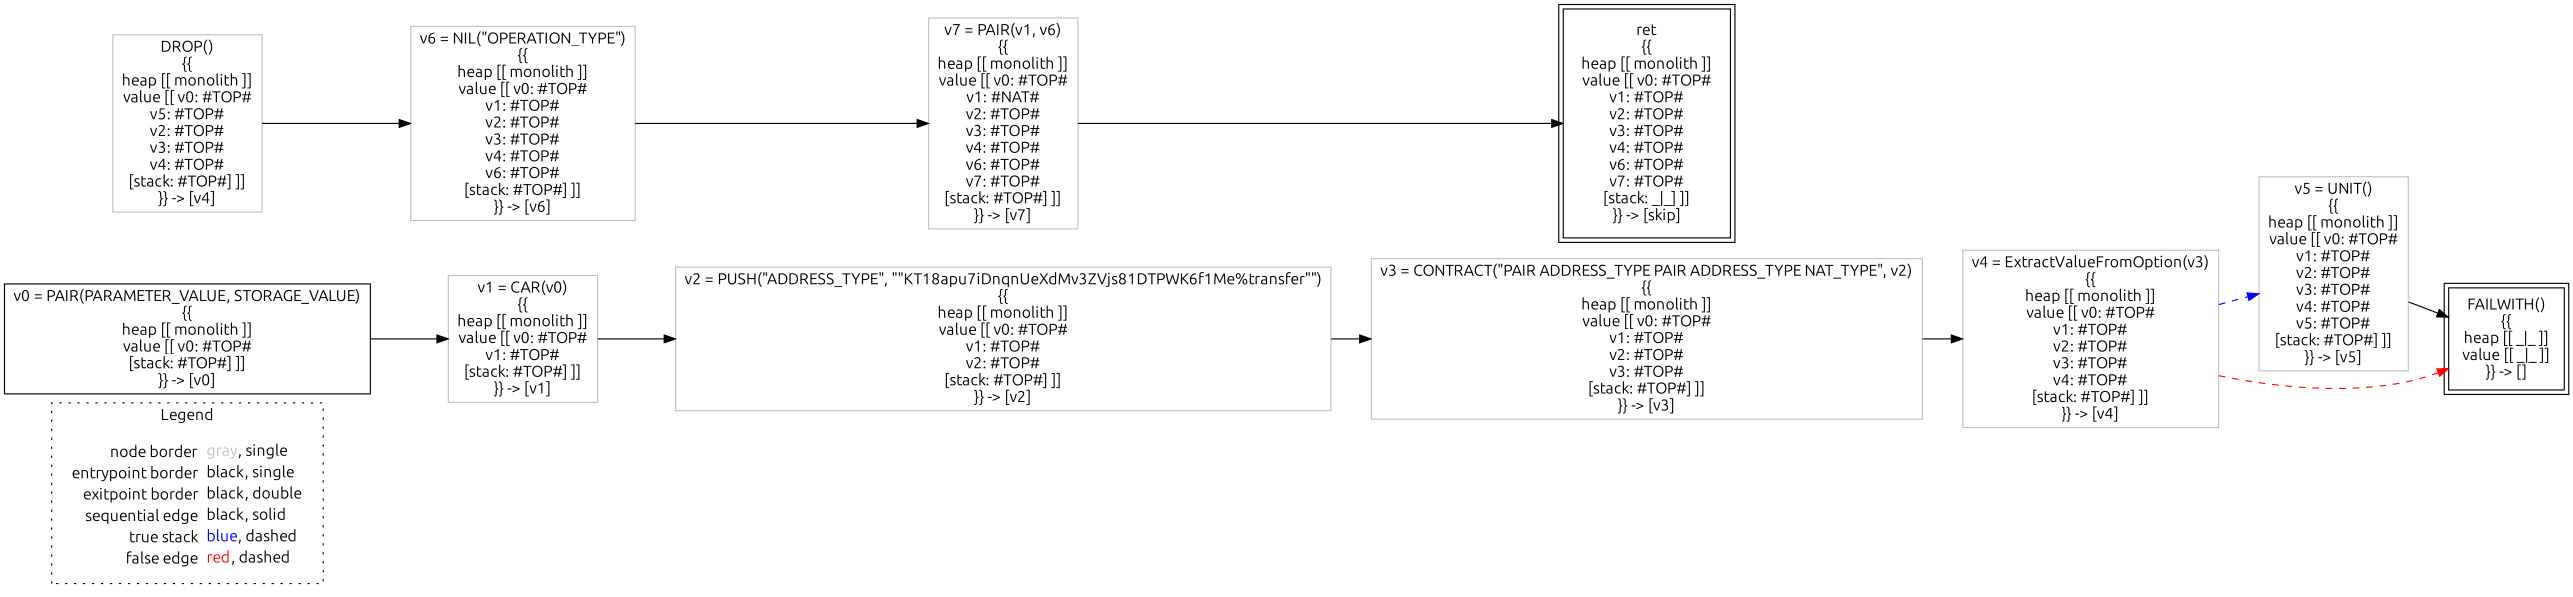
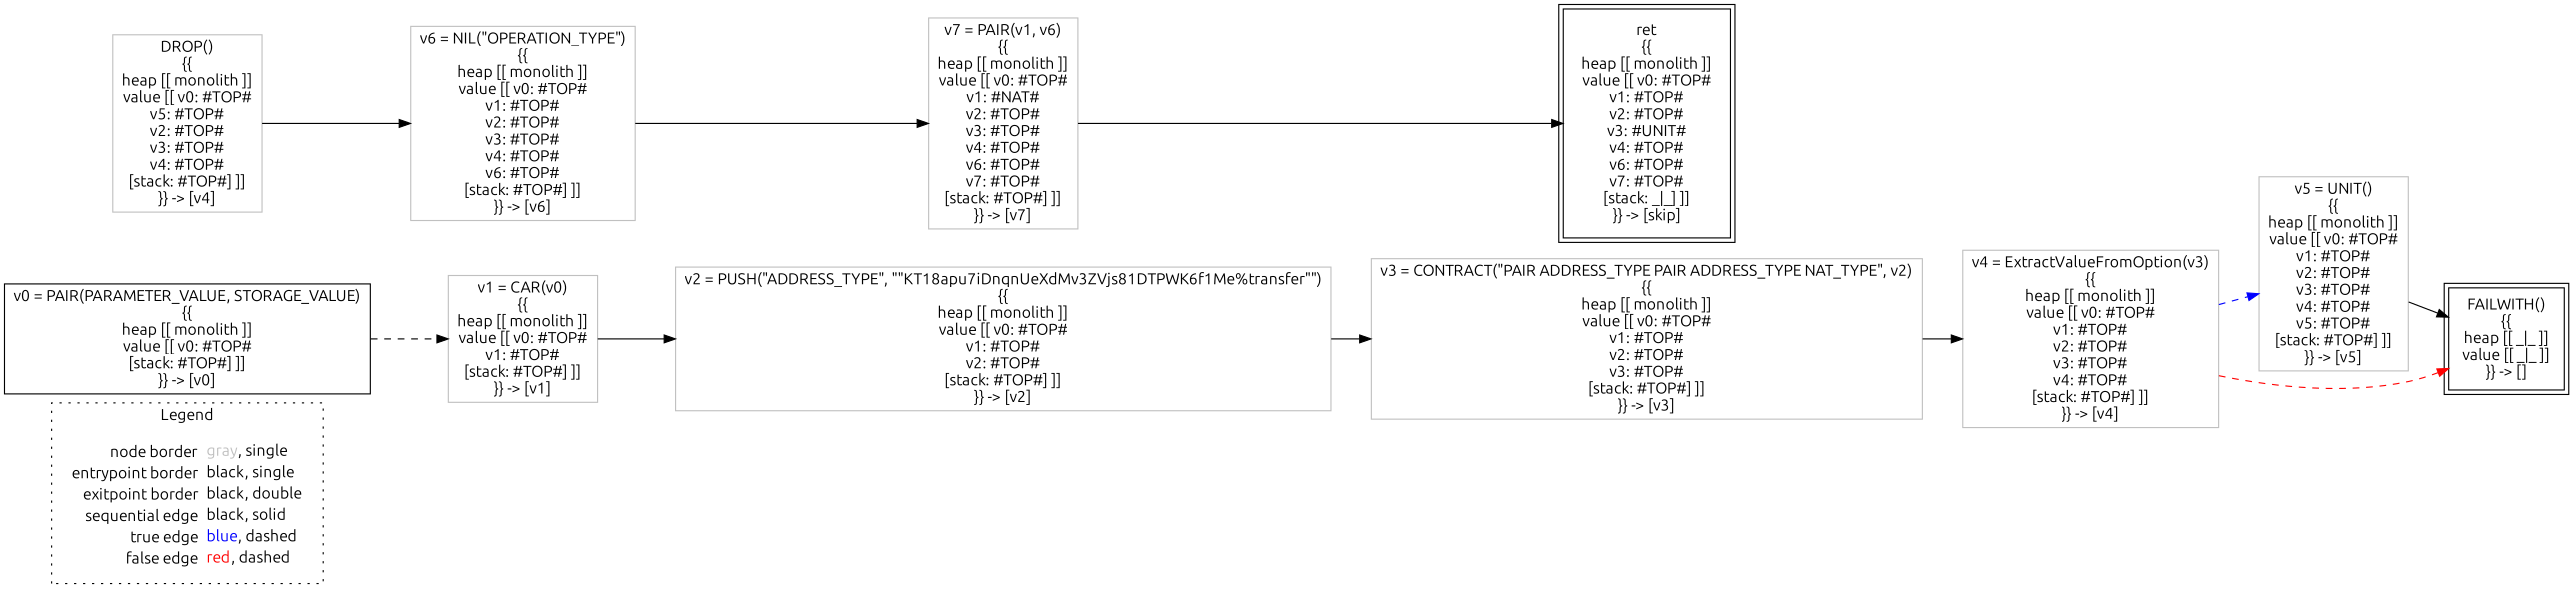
node "ret": text "v3: #TOP#" -> "v3: #UNIT#"
edge "v0 = PAIR(PARAMETER_VALUE, STORAGE_VALUE)" -> "v1 = CAR(v0)": style solid -> dashed
node "node border": text "true stack" -> "true edge"
